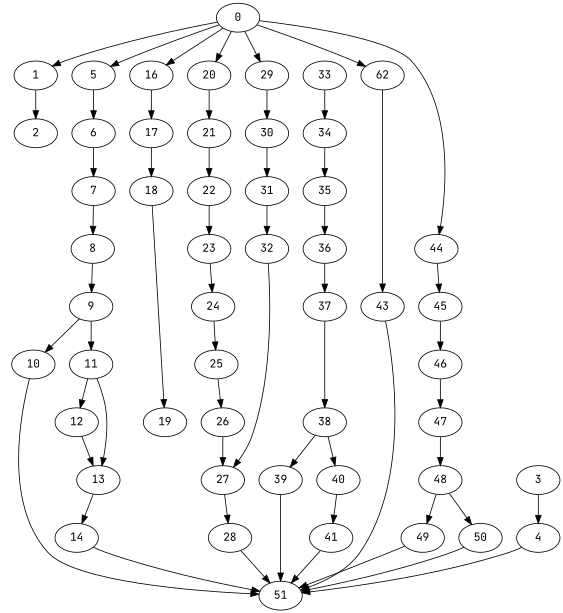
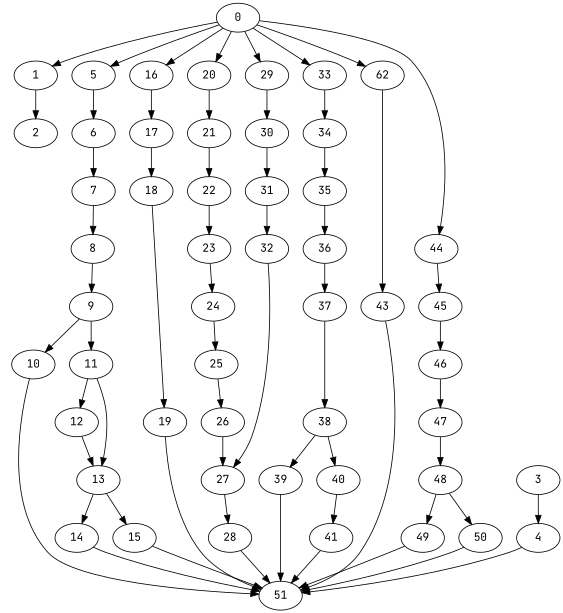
edge "0" -> "33": added
edge "19" -> "51": added
node "15": added
